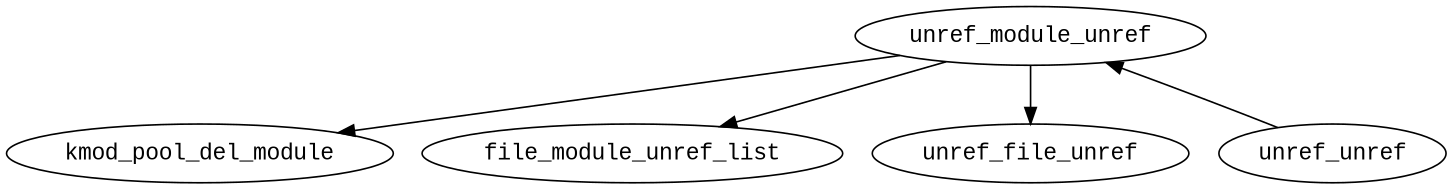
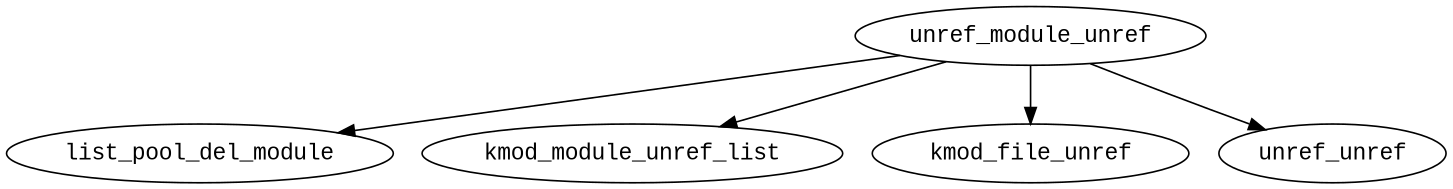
edge "unref_unref" -> "unref_module_unref": reversed
node "kmod_pool_del_module": label "kmod_pool_del_module" -> "list_pool_del_module"
node "file_module_unref_list": label "file_module_unref_list" -> "kmod_module_unref_list"
node "unref_file_unref": label "unref_file_unref" -> "kmod_file_unref"
